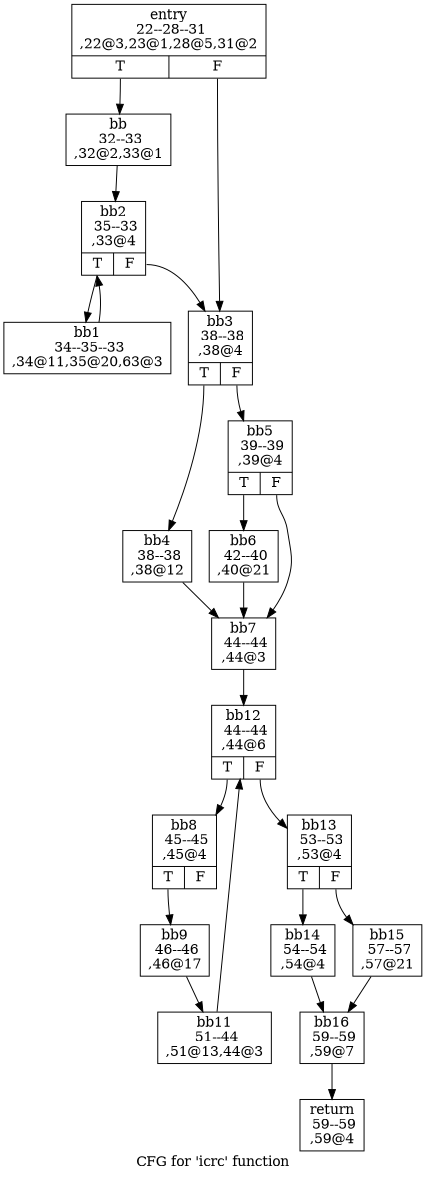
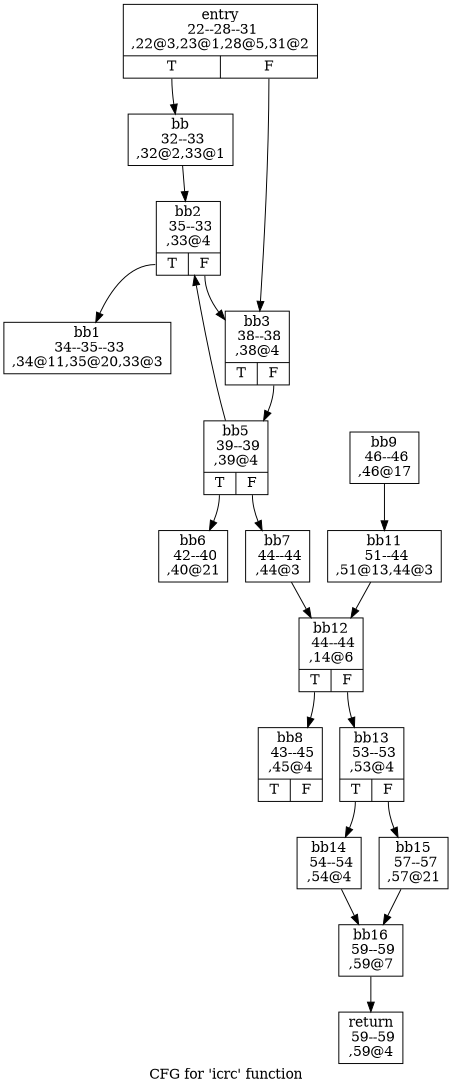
edge "bb1" -> "bb2": now "bb5" -> "bb2"
node "bb1": text ",34@11,35@20,63@3" -> ",34@11,35@20,33@3"
node "bb4": removed
edge "bb6" -> "bb7": removed
node "bb12": text ",44@6" -> ",14@6"
node "bb8": text "45--45" -> "43--45"
edge "bb8" -> "bb9": removed
